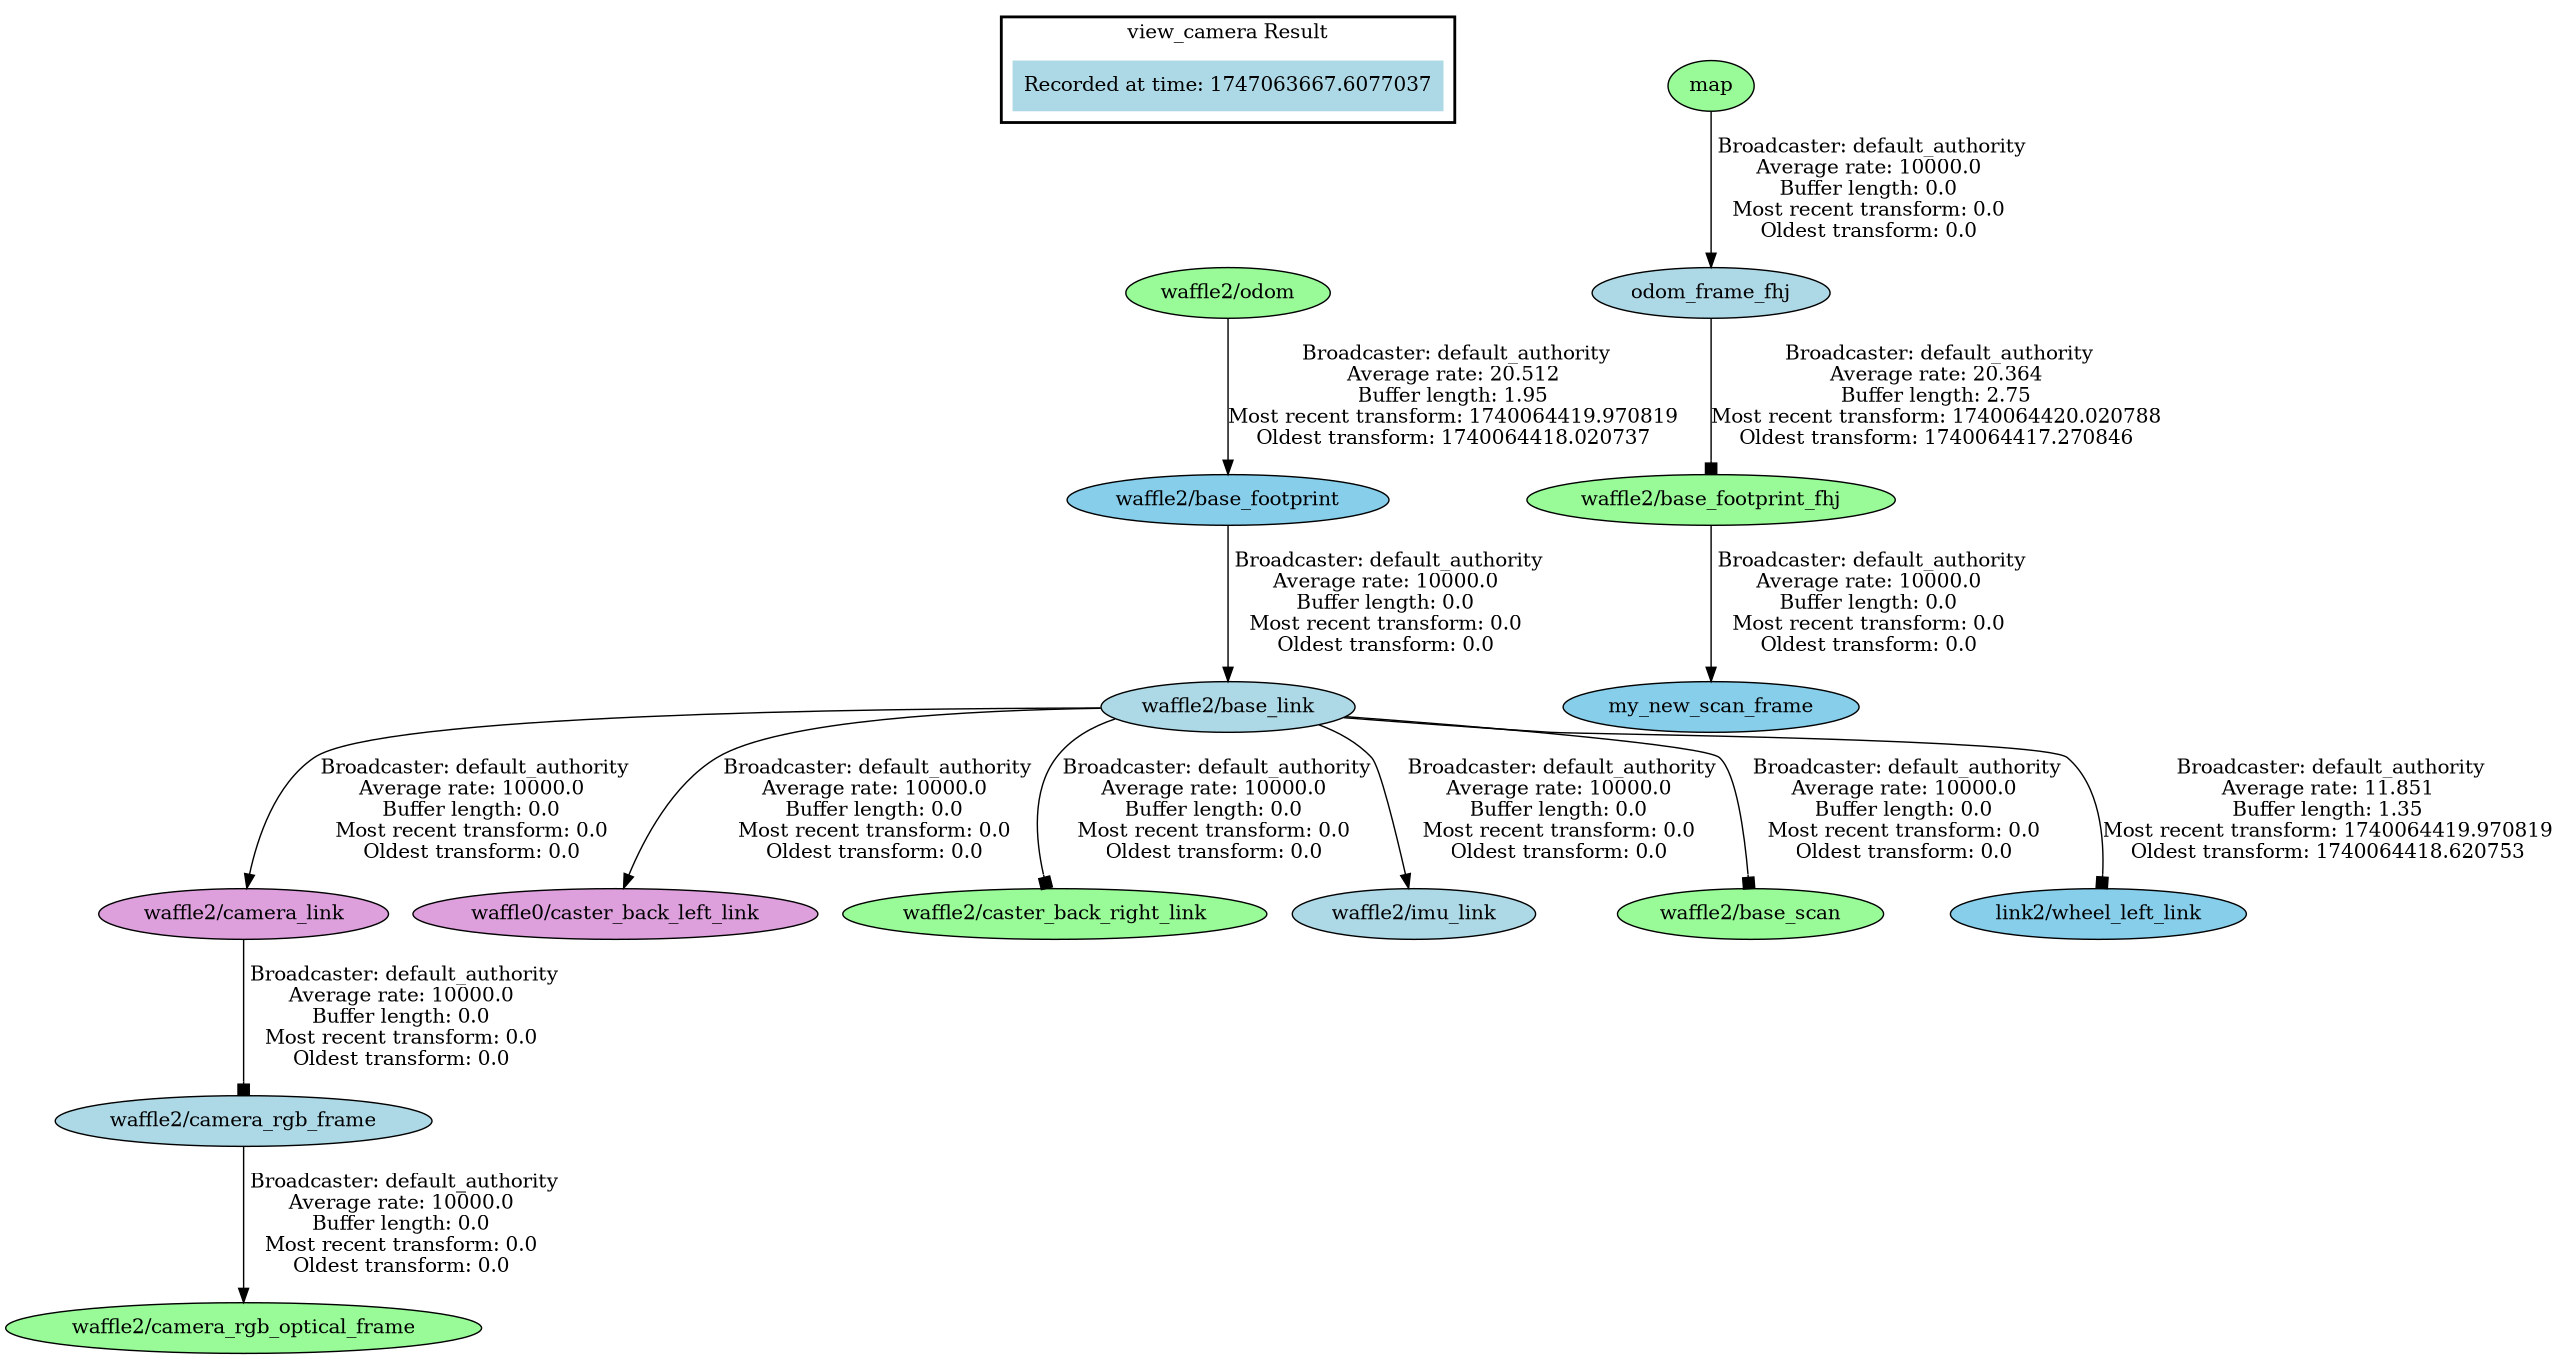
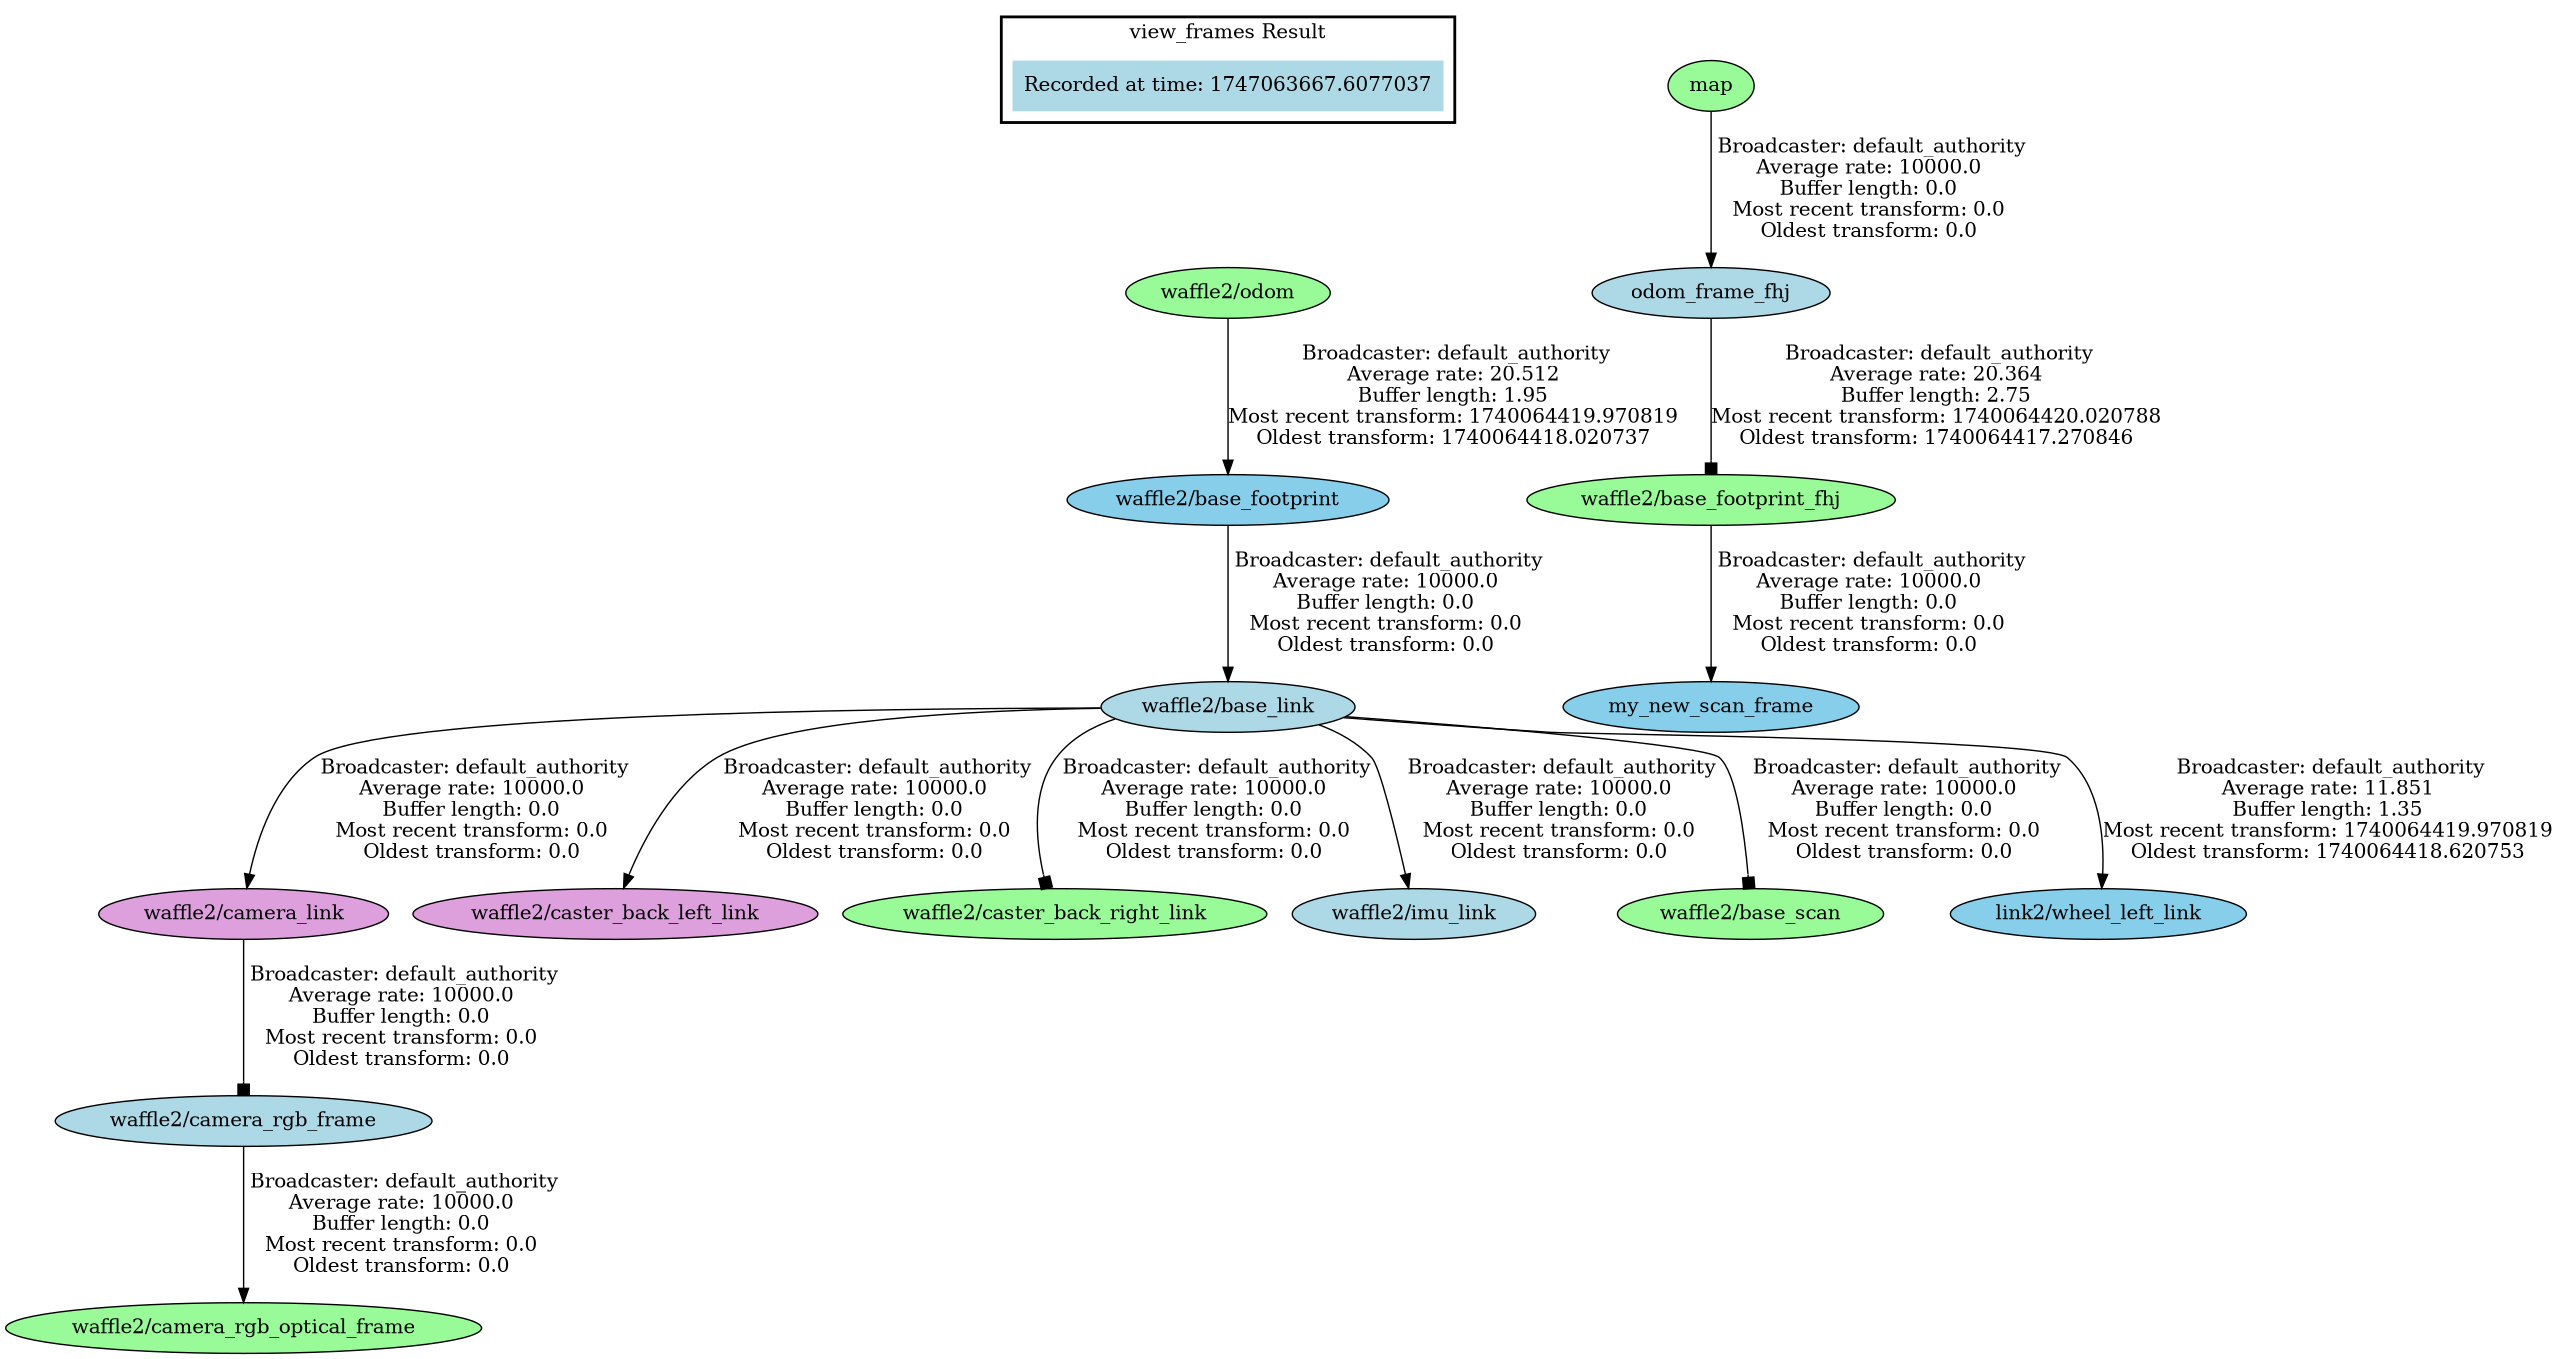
cluster "view_camera Result": label "view_camera Result" -> "view_frames Result"
edge "waffle2/base_link" -> "link2/wheel_left_link": arrowhead box -> normal
node "waffle0/caster_back_left_link": label "waffle0/caster_back_left_link" -> "waffle2/caster_back_left_link"
